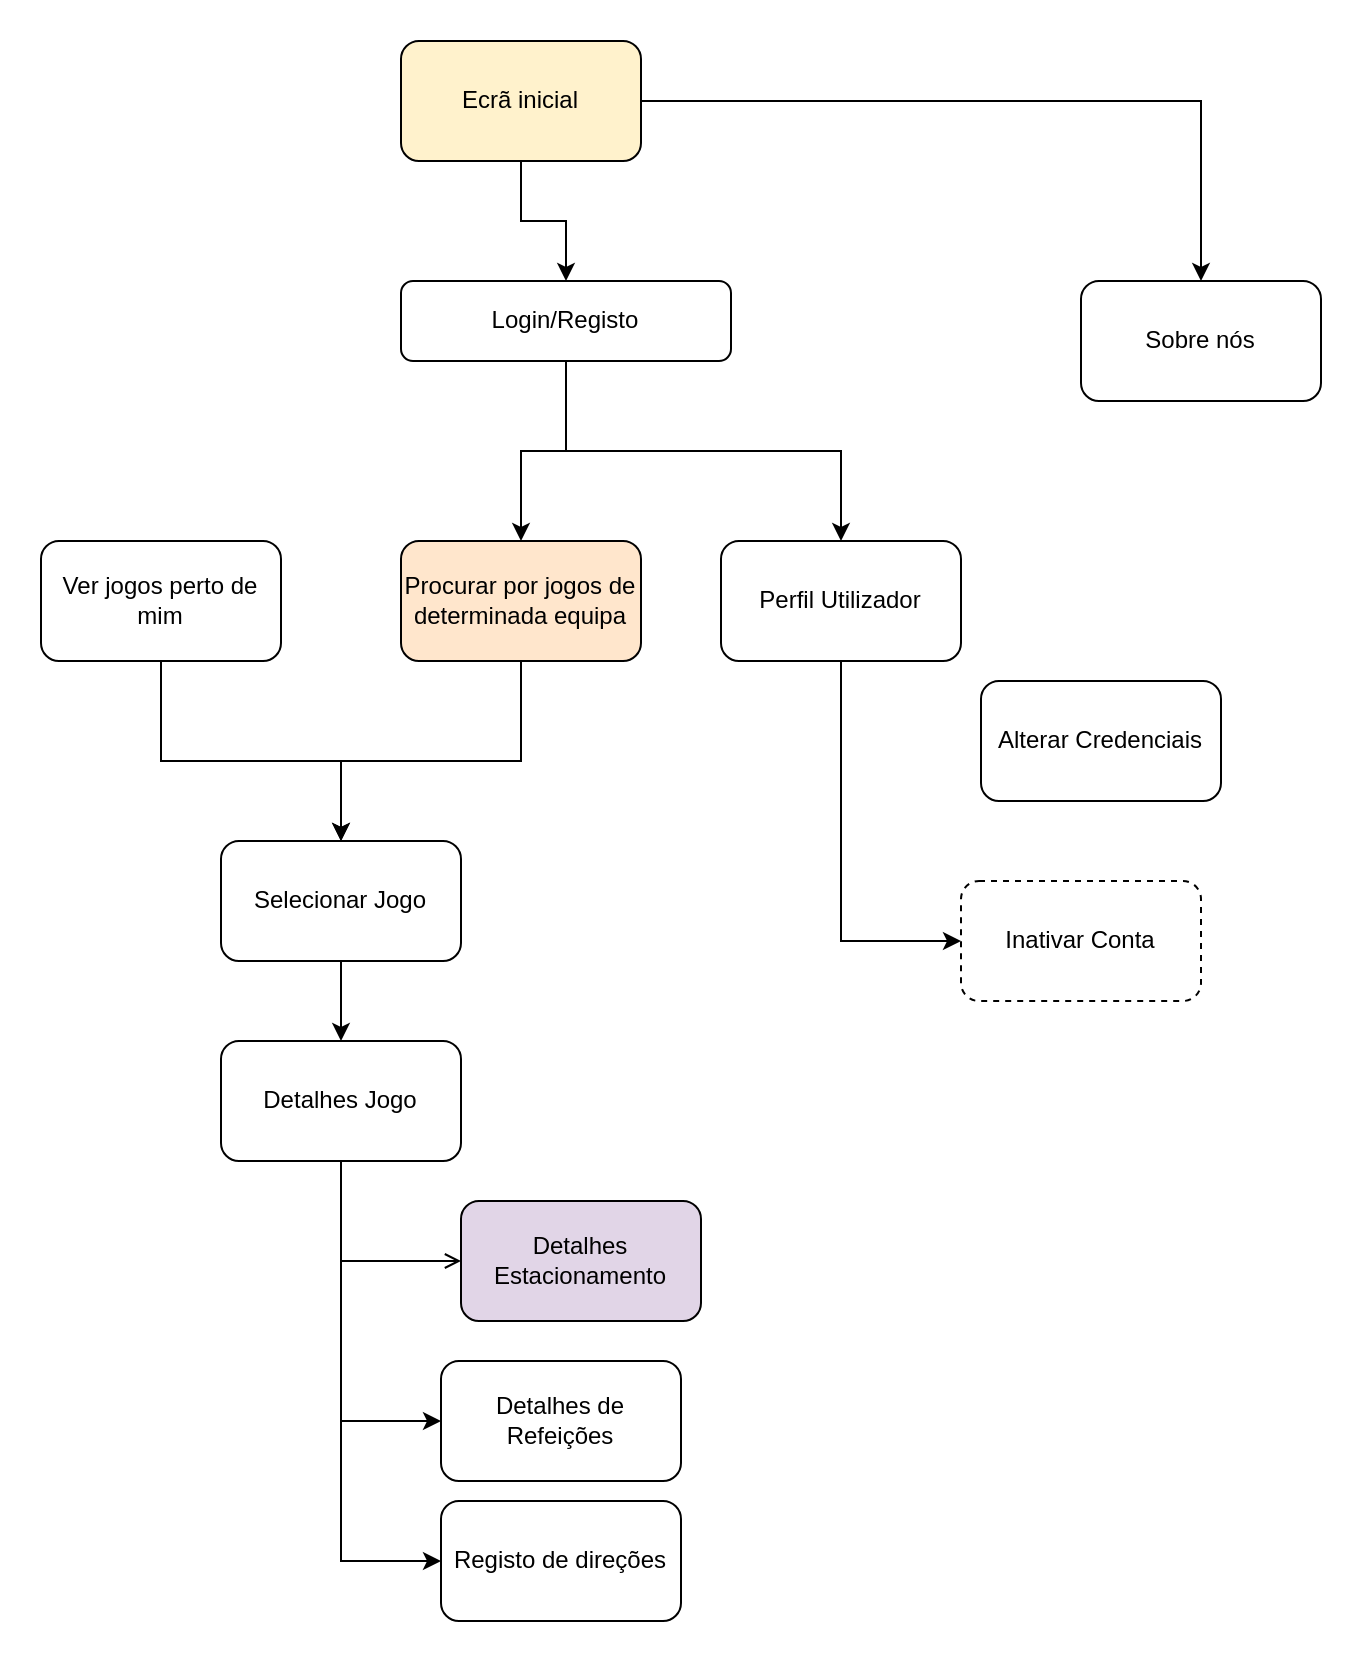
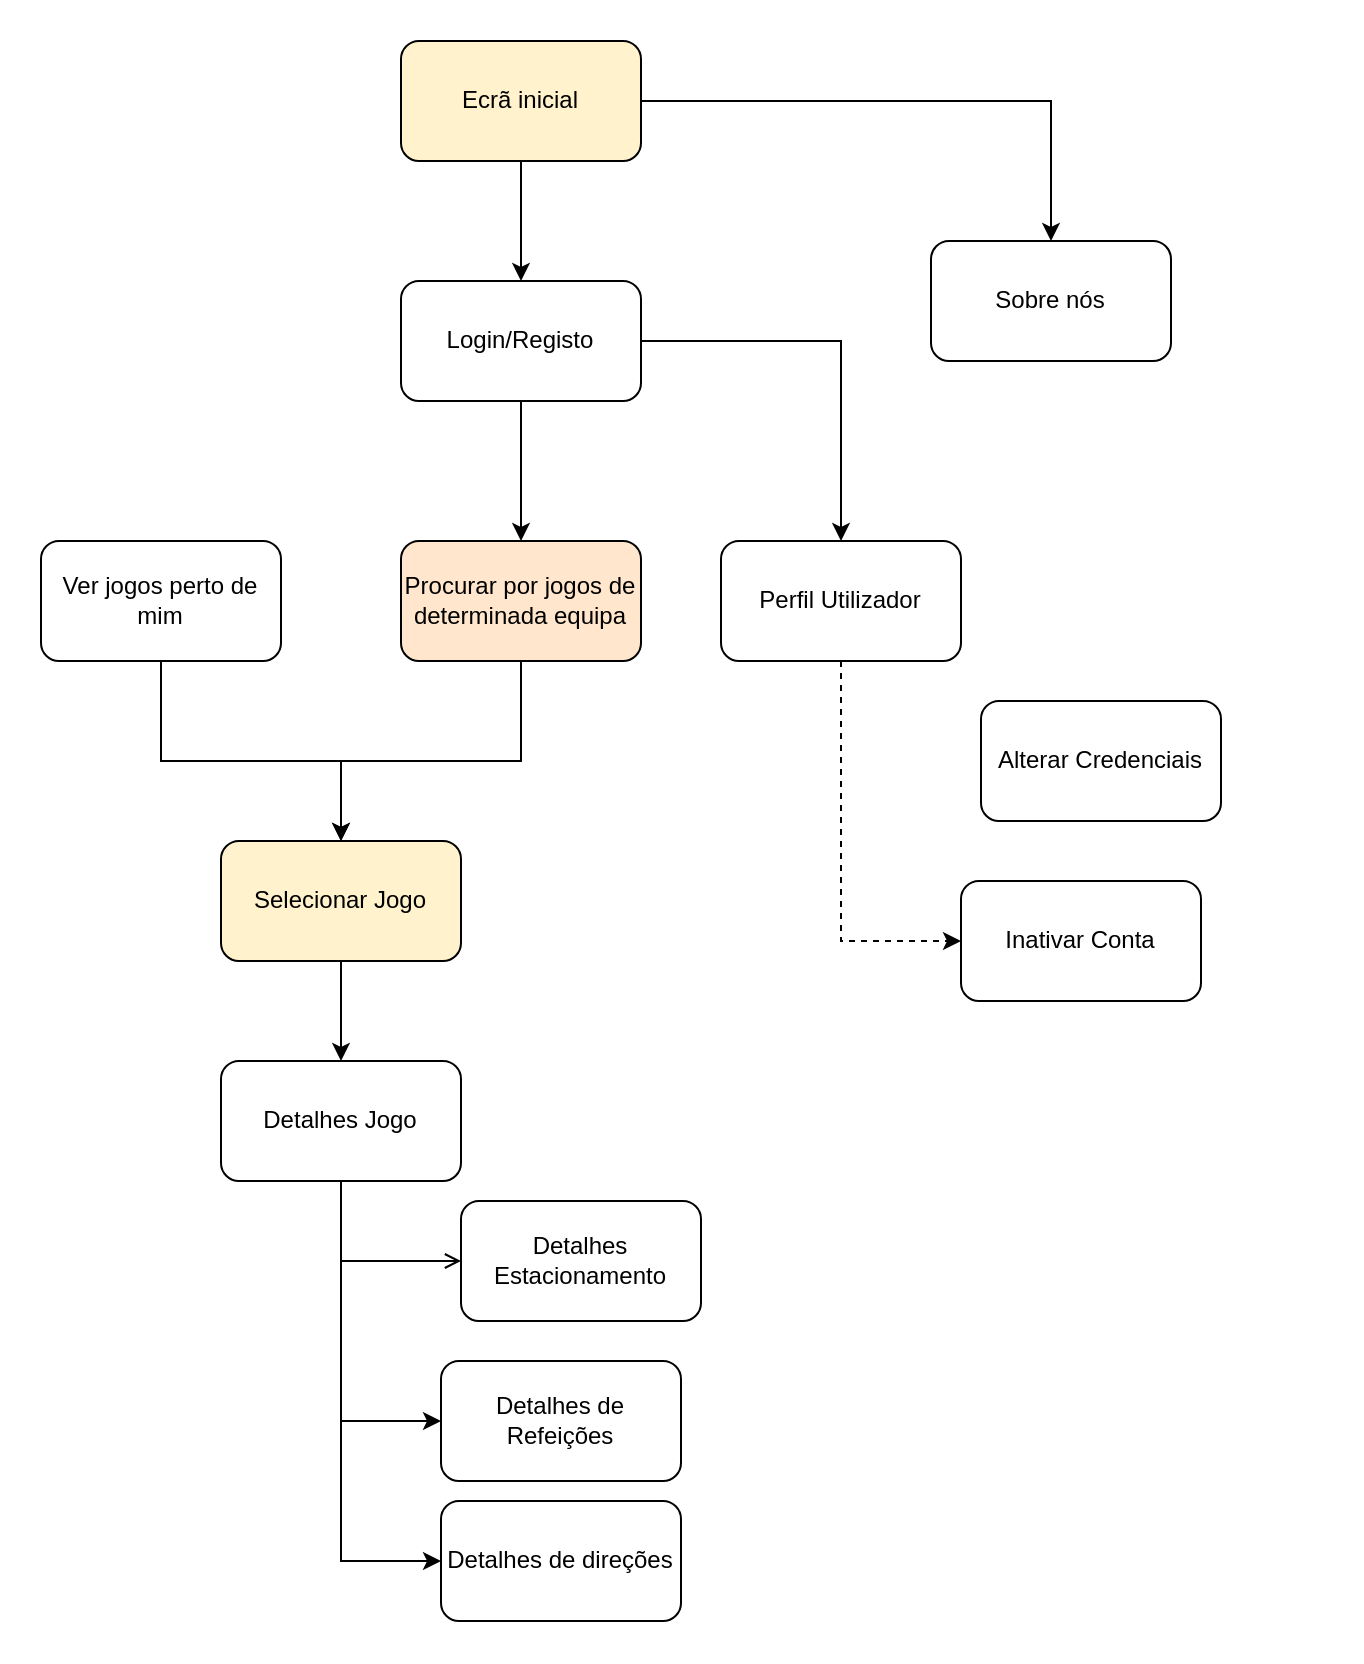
node "Login/Registo": size 330x80 -> 240x120
node "Sobre nós": moved (1201, 341) -> (1051, 301)
node "Alterar Credenciais": moved (1101, 741) -> (1101, 761)
edge "Perfil Utilizador" -> "Inativar Conta": style solid -> dashed
node "Selecionar Jogo": fillcolor #ffffff -> #fff2cc
node "Inativar Conta": style dashed -> solid
node "Detalhes Jogo": moved (341, 1101) -> (341, 1121)
node "Detalhes Estacionamento": fillcolor #e1d5e7 -> #ffffff
node "Registo de direções": label "Registo de direções" -> "Detalhes de direções"
